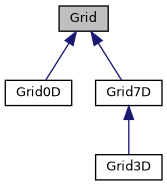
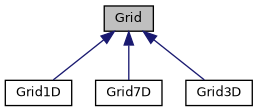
node "Grid0D": label "Grid0D" -> "Grid1D"
edge "Grid3D" -> "Grid7D": now "Grid3D" -> "Grid"
